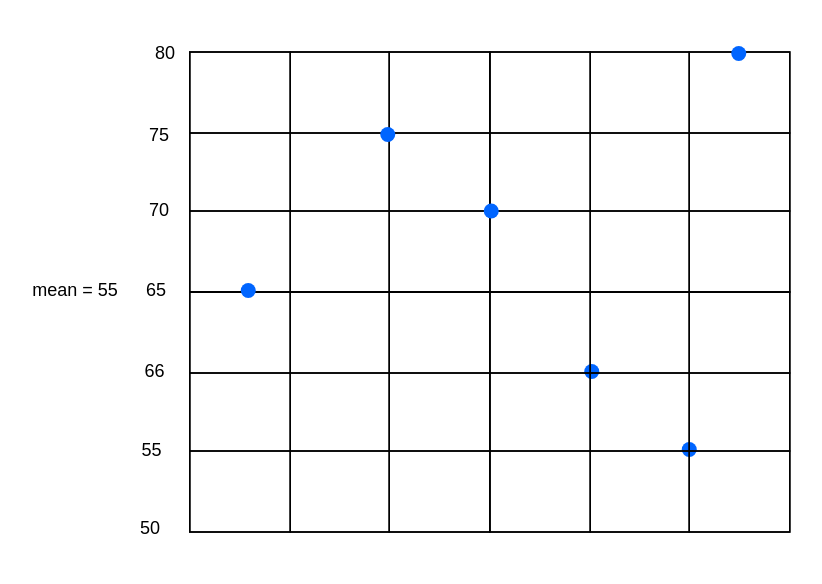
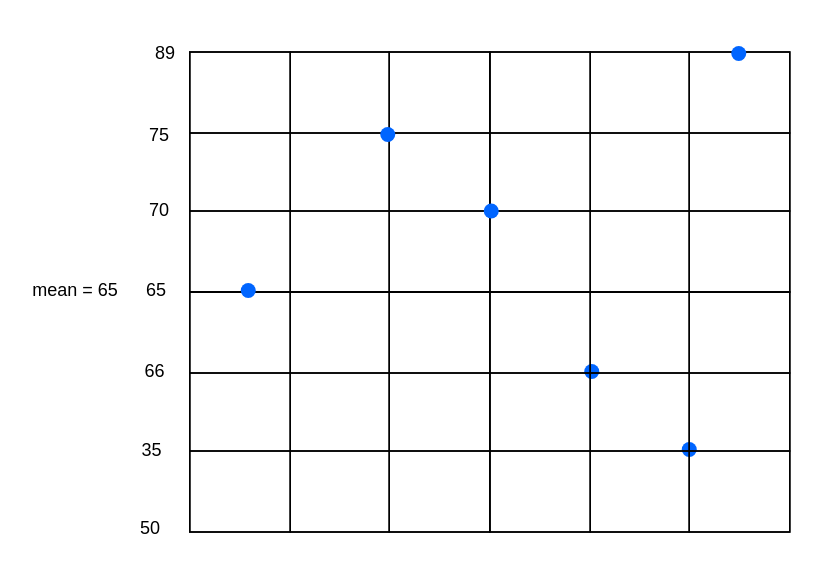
node "80": label "80" -> "89"
node "mean = 55": label "mean = 55" -> "mean = 65"
node "55": label "55" -> "35"
